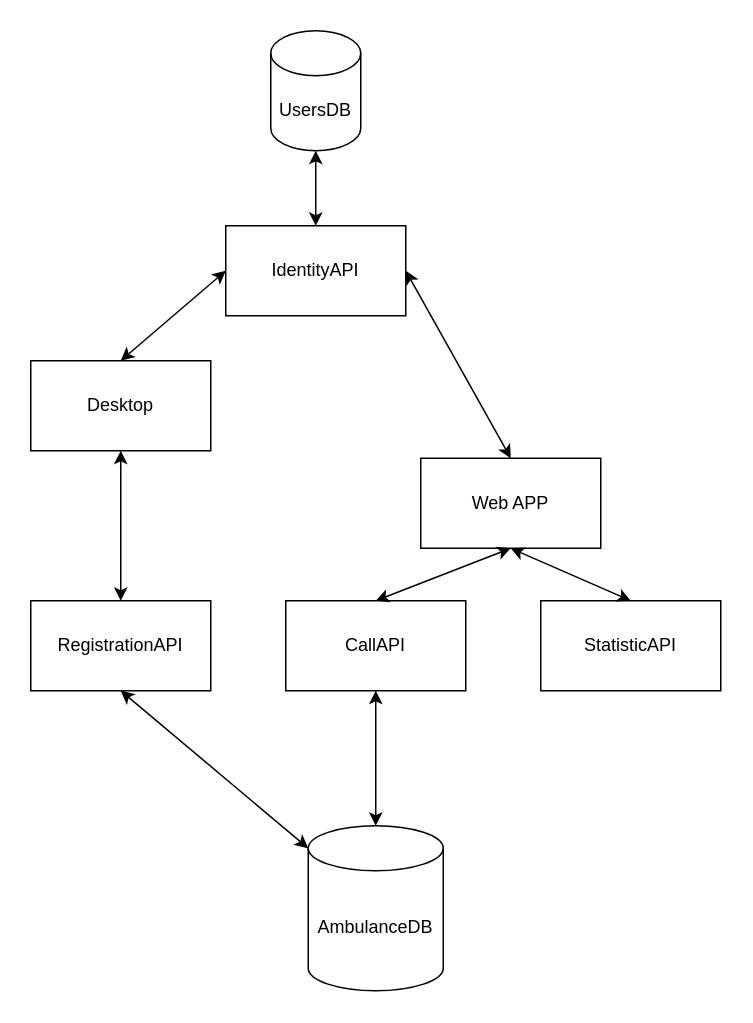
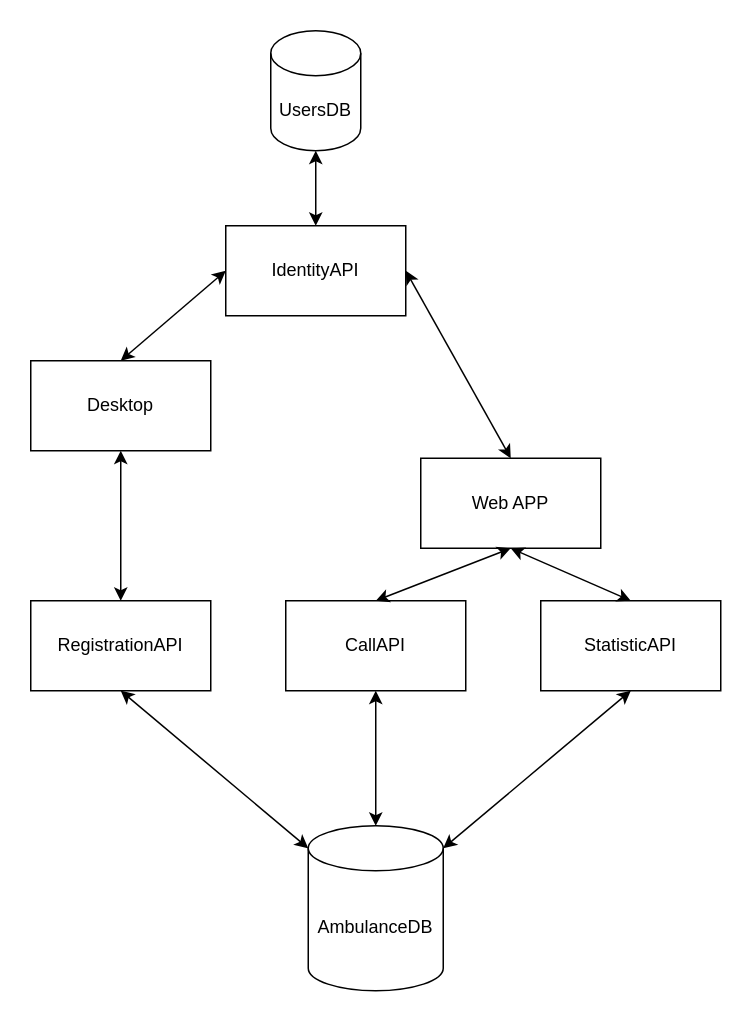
edge "StatisticAPI" -- "AmbulanceDB": added
